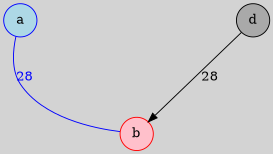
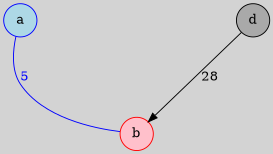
edge "a" -- "b": label "28" -> "5"
